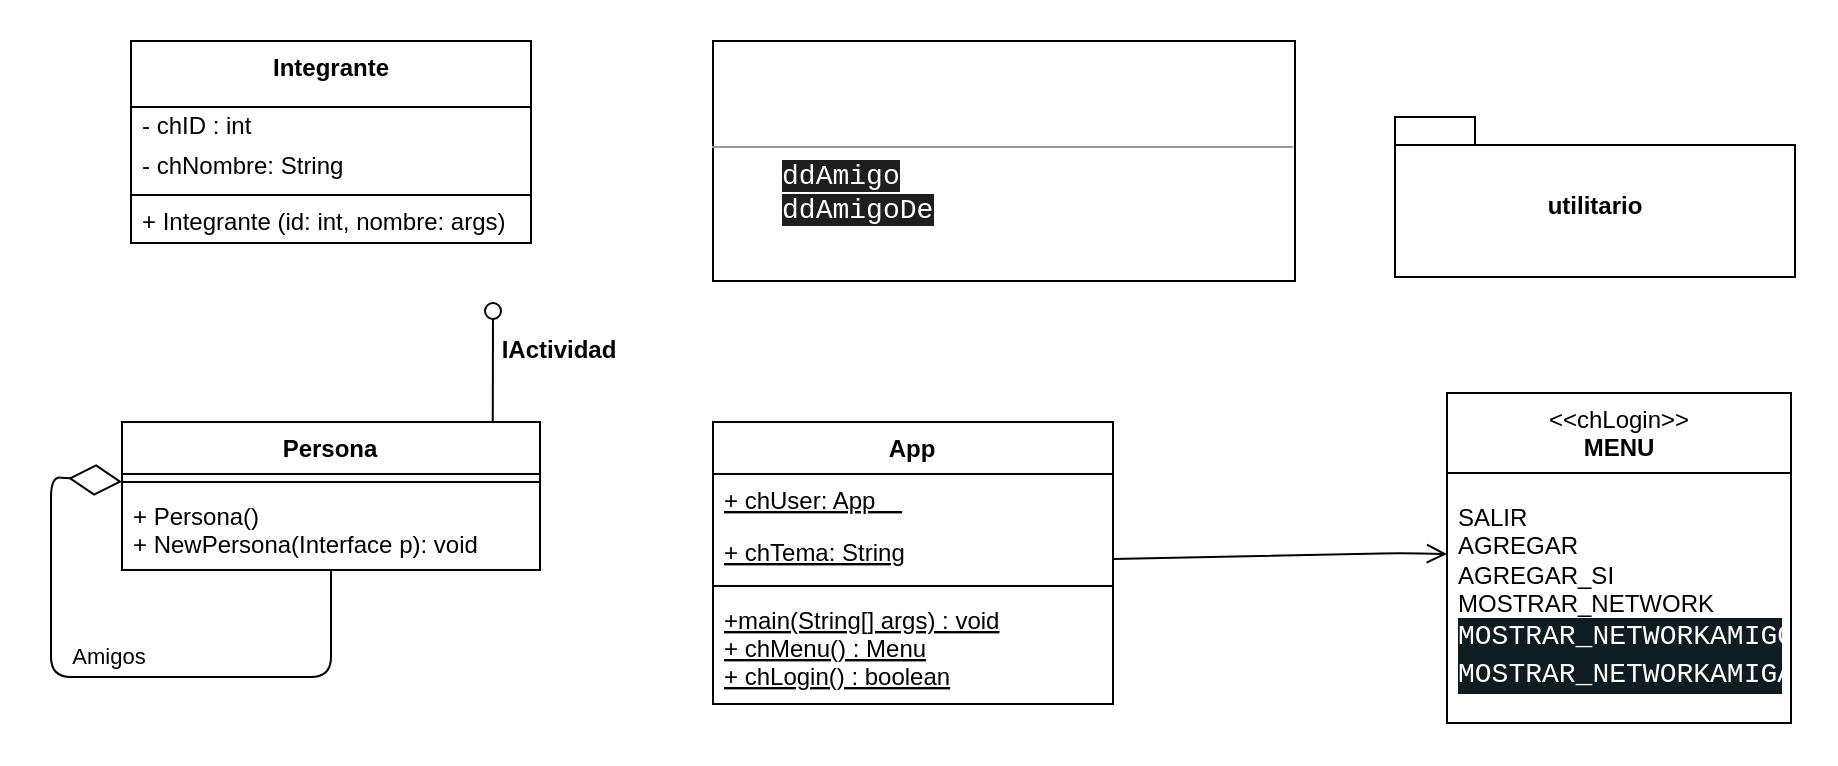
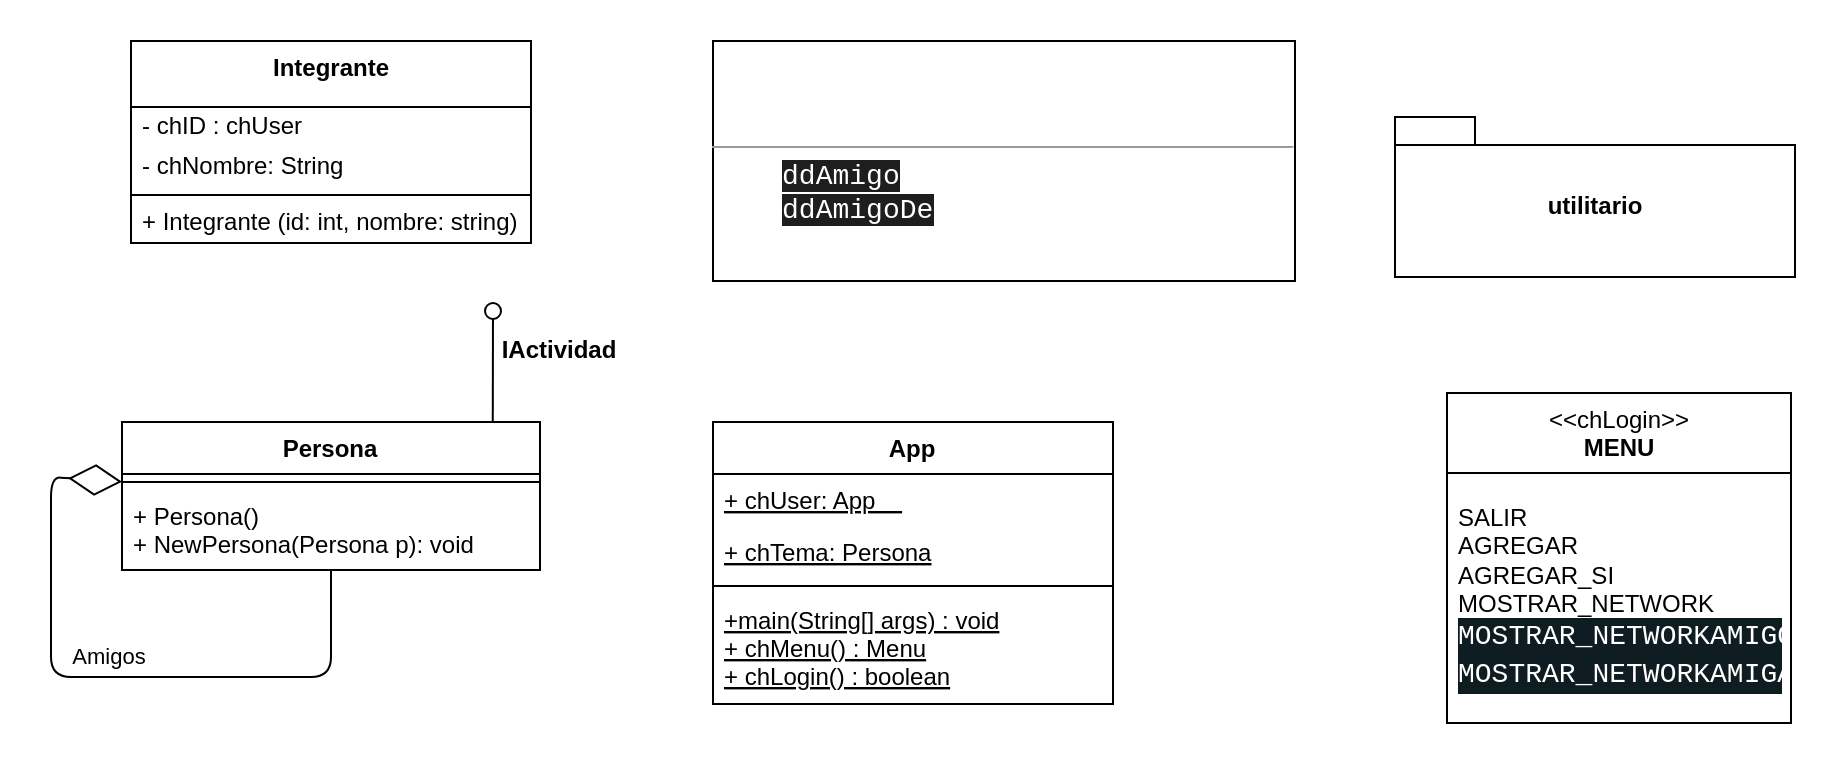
node "- chID : int": label "- chID : int" -> "- chID : chUser"
node "+ Integrante (id: int, nombre: args)": label "+ Integrante (id: int, nombre: args)" -> "+ Integrante (id: int, nombre: string)"
node "+ Persona() + NewPersona(Interface p): void": label "+ Persona() + NewPersona(Interface p): void" -> "+ Persona() + NewPersona(Persona p): void"
node "+ chTema: String": label "+ chTema: String" -> "+ chTema: Persona"
edge "App" -> "<<chLogin>> MENU": removed
